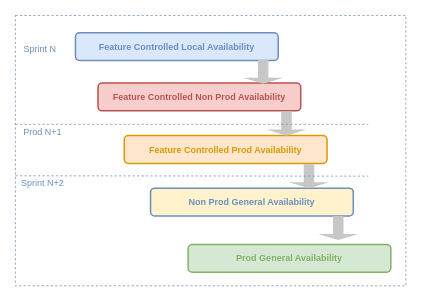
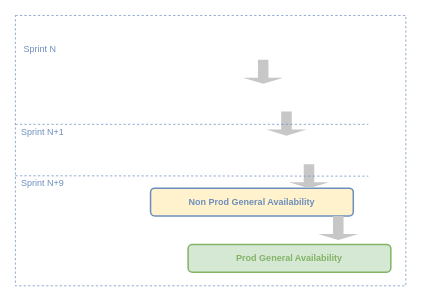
node "Feature Controlled Local Availability": removed
node "Feature Controlled Non Prod Availability": removed
node "Prod N+1": label "Prod N+1" -> "Sprint N+1"
node "Feature Controlled Prod Availability": removed
node "Sprint N+2": label "Sprint N+2" -> "Sprint N+9"
